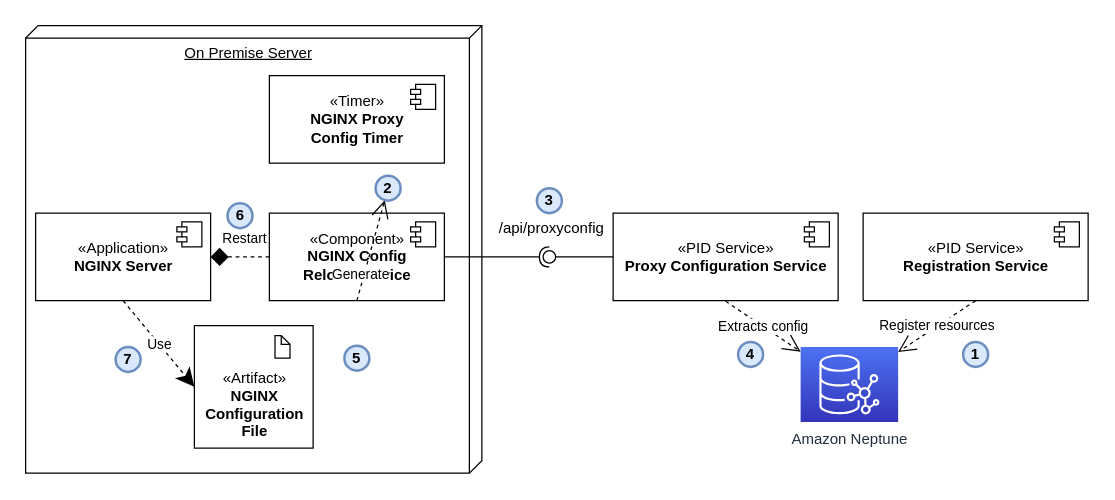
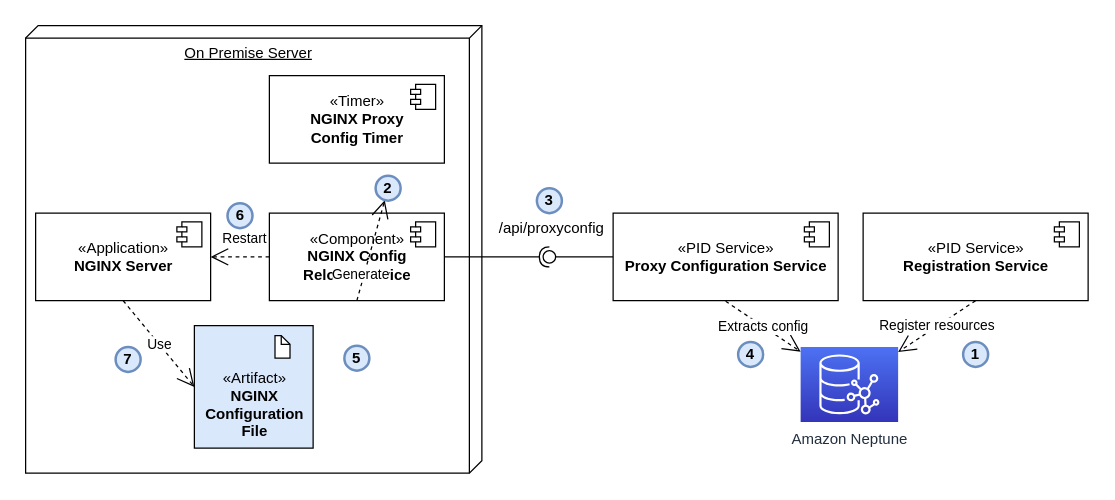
edge "«Component» NGINX Config Reload Service" -> "«Application» NGINX Server": arrowhead diamond -> open
edge "«Application» NGINX Server" -> "«Artifact» NGINX Configuration File": arrowhead classic -> open
node "«Artifact» NGINX Configuration File": fillcolor #ffffff -> #dae8fc
